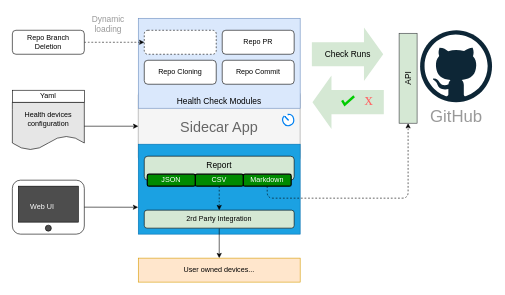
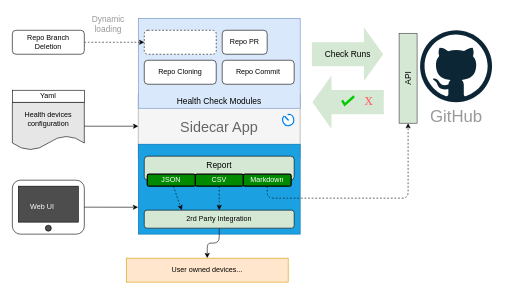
node "Repo PR": size 72x24 -> 45x24
edge "JSON" -> "2rd Party Integration": added
node "User owned devices...": moved (219, 270) -> (207, 270)
